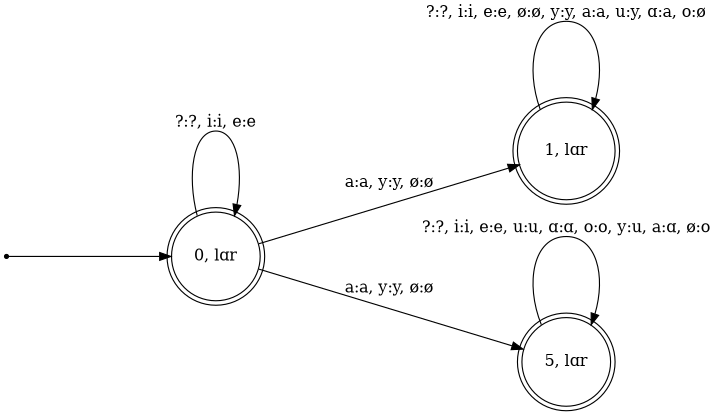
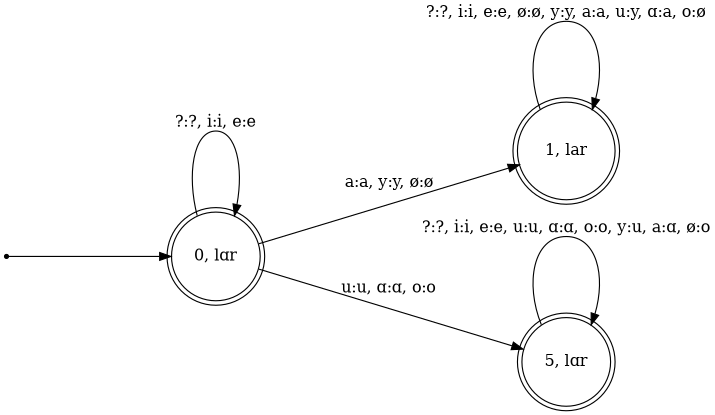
node "1, lɑr": label "1, lɑr" -> "1, lar"
edge "0, lɑr" -> "5, lɑr": label "a:a, y:y, ø:ø" -> "u:u, ɑ:ɑ, o:o"
